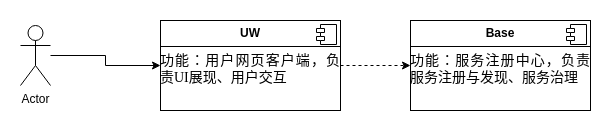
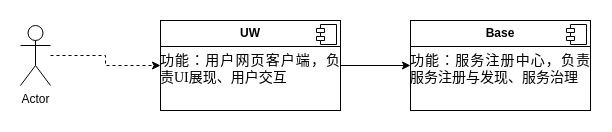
edge "Actor" -> "UW 功能：用户网页客户端，负责UI展现、用户交互": style solid -> dashed
edge "UW 功能：用户网页客户端，负责UI展现、用户交互" -> "Base 功能：服务注册中心，负责服务注册与发现、服务治理": style dashed -> solid
